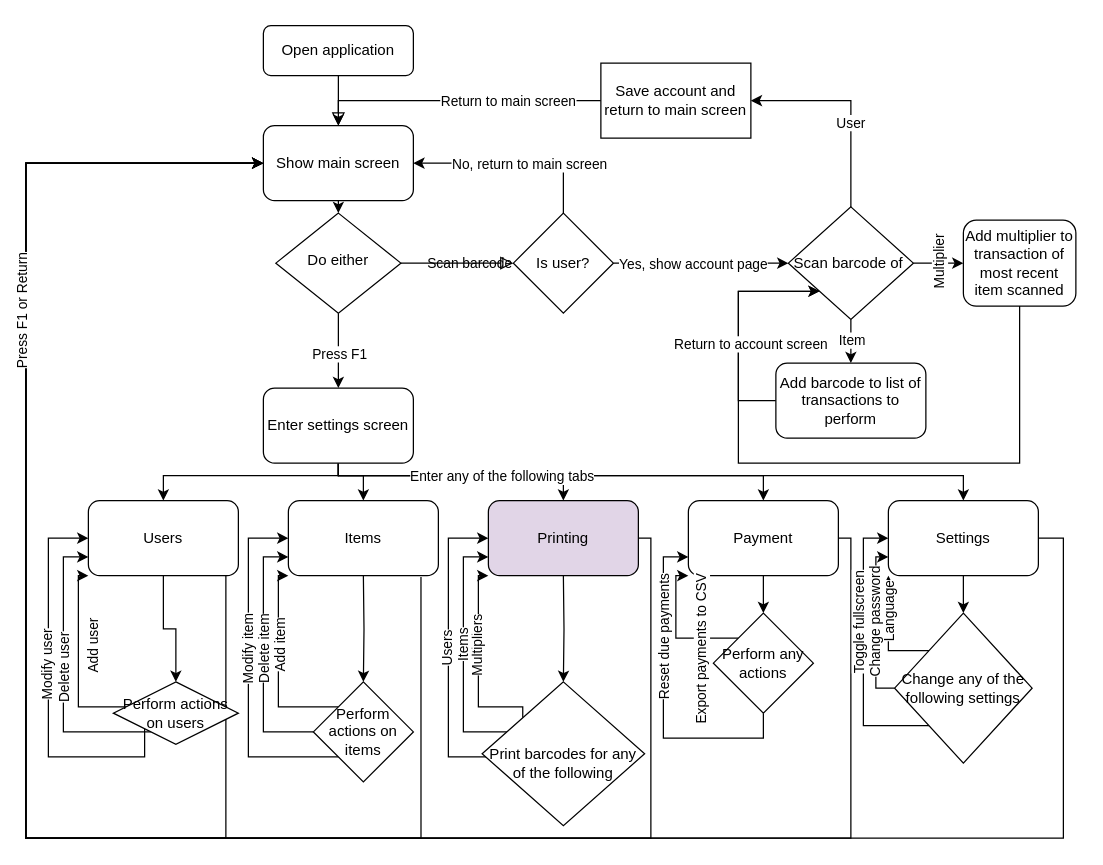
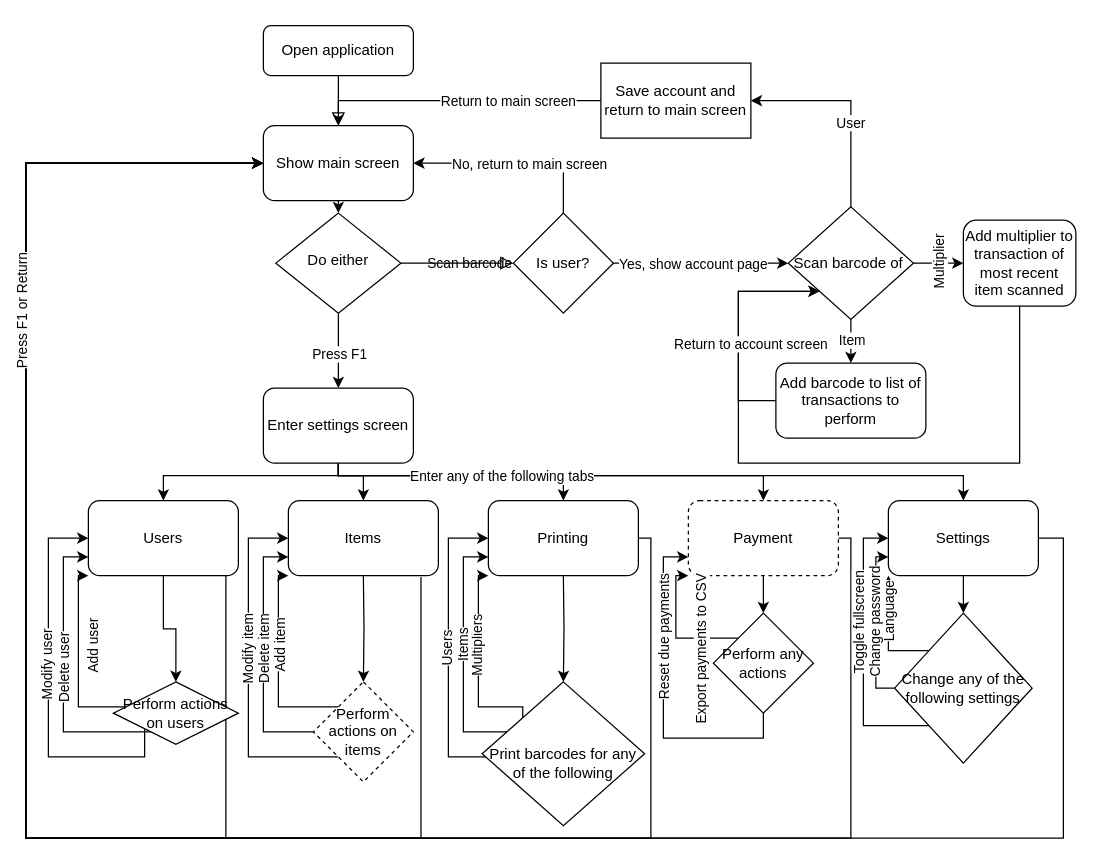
node "Printing": fillcolor #e1d5e7 -> #ffffff
node "Payment": style solid -> dashed
node "Perform actions on items": style solid -> dashed
